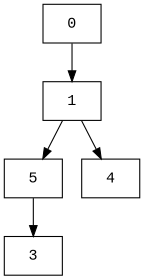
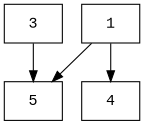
node "0": removed
edge "5" -> "3": reversed
